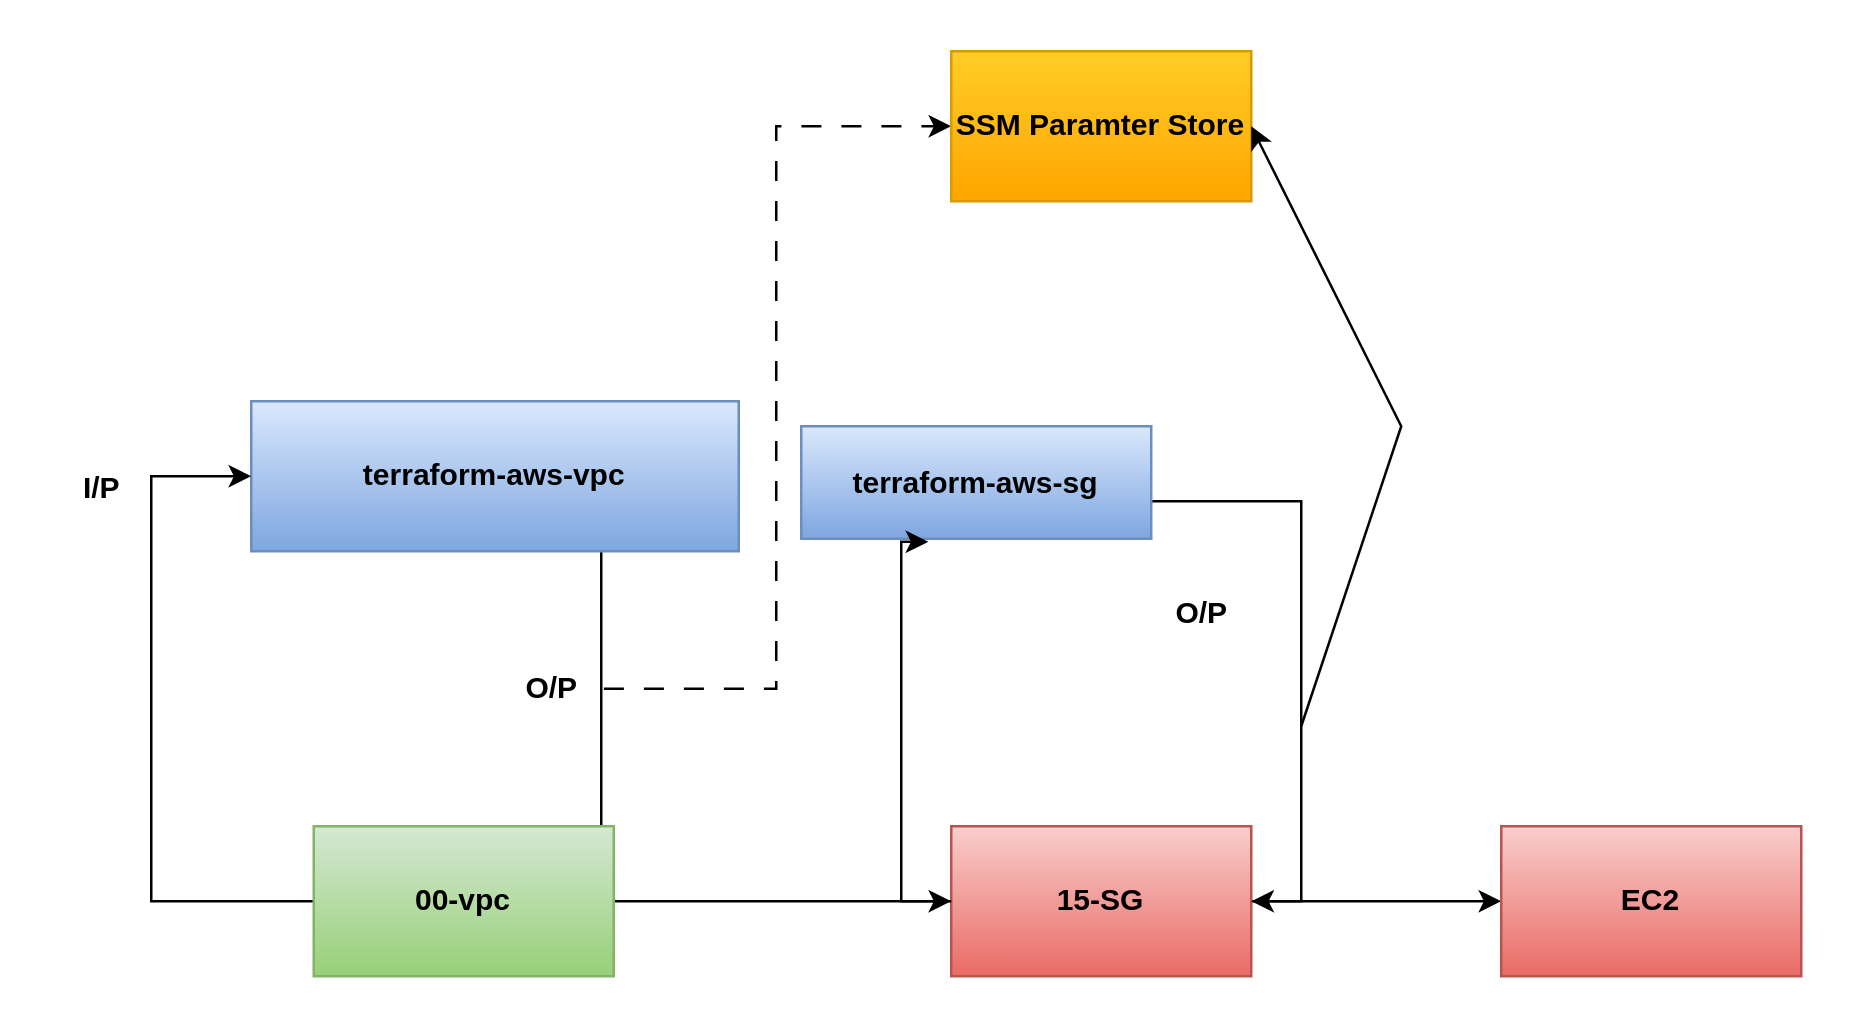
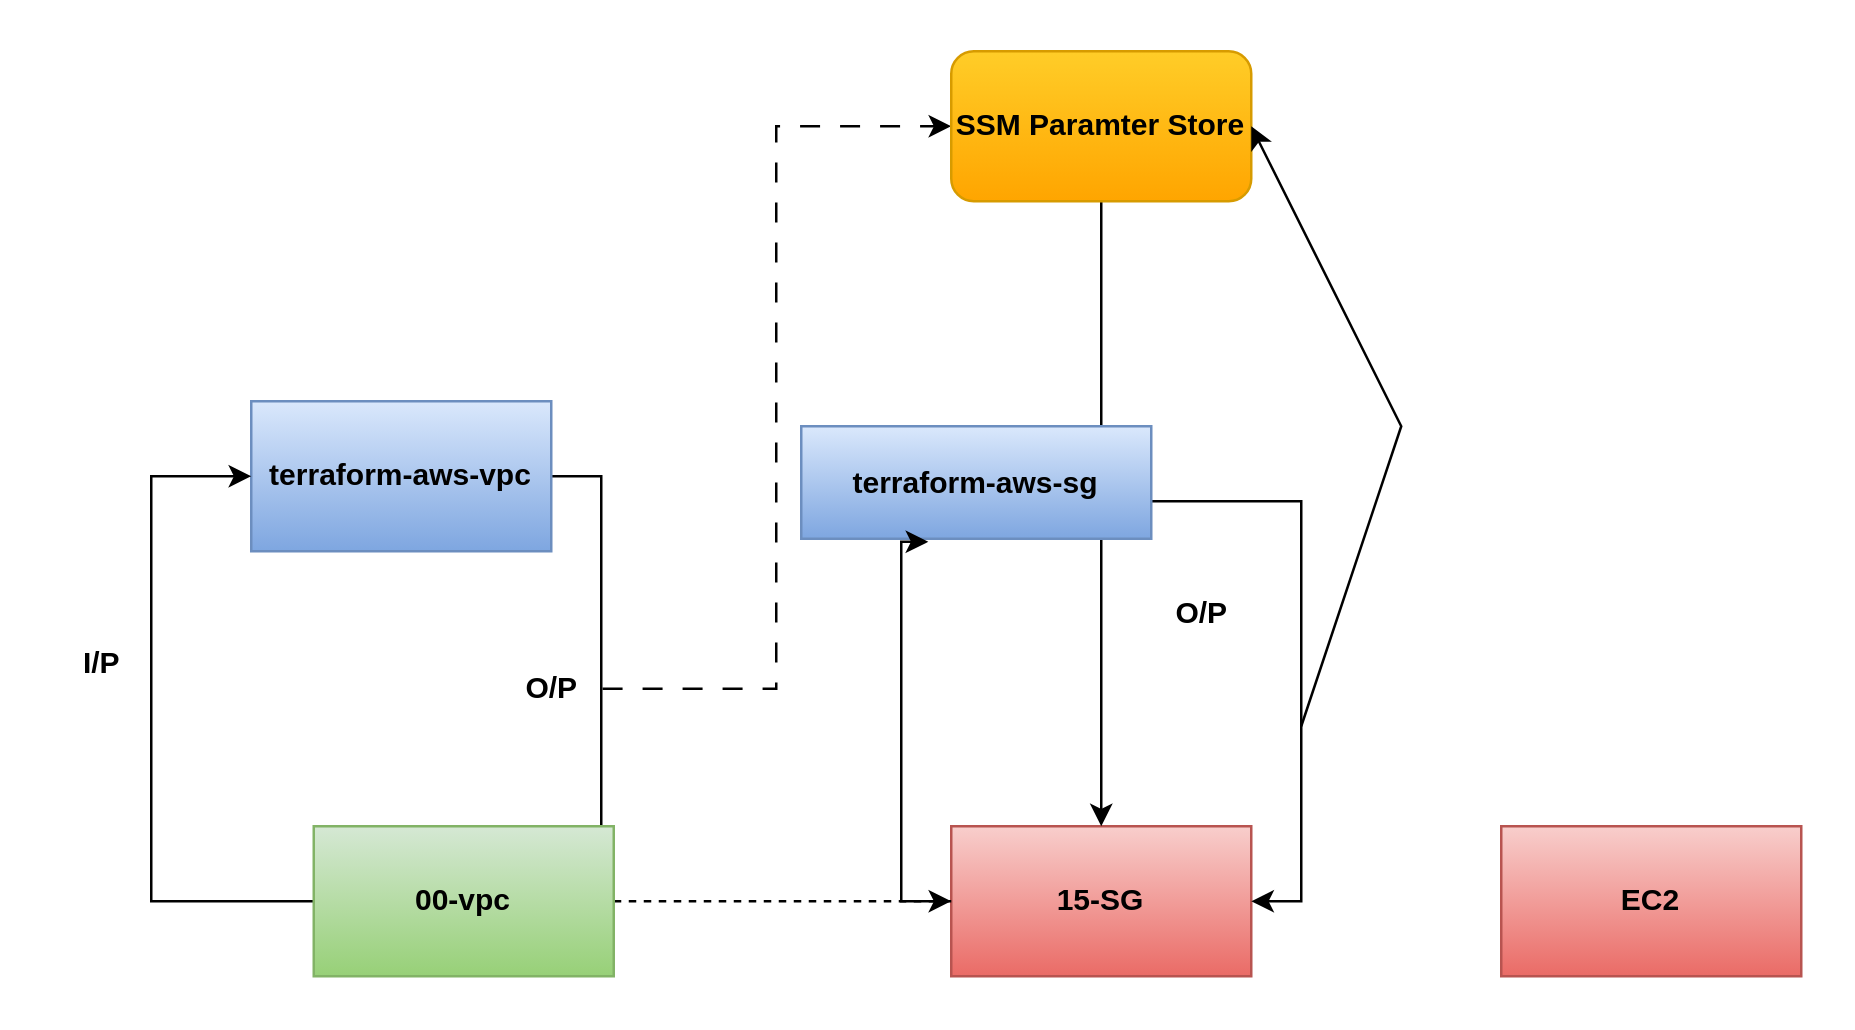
node "SSM Paramter Store": shape rectangle -> rounded rectangle
node "terraform-aws-vpc": size 488x150 -> 300x150
node "I/P": moved (101, 489) -> (101, 664)
edge "SSM Paramter Store" -> "15-SG": added
edge "00-vpc" -> "15-SG": style solid -> dashed
edge "15-SG" -> "EC2": removed
